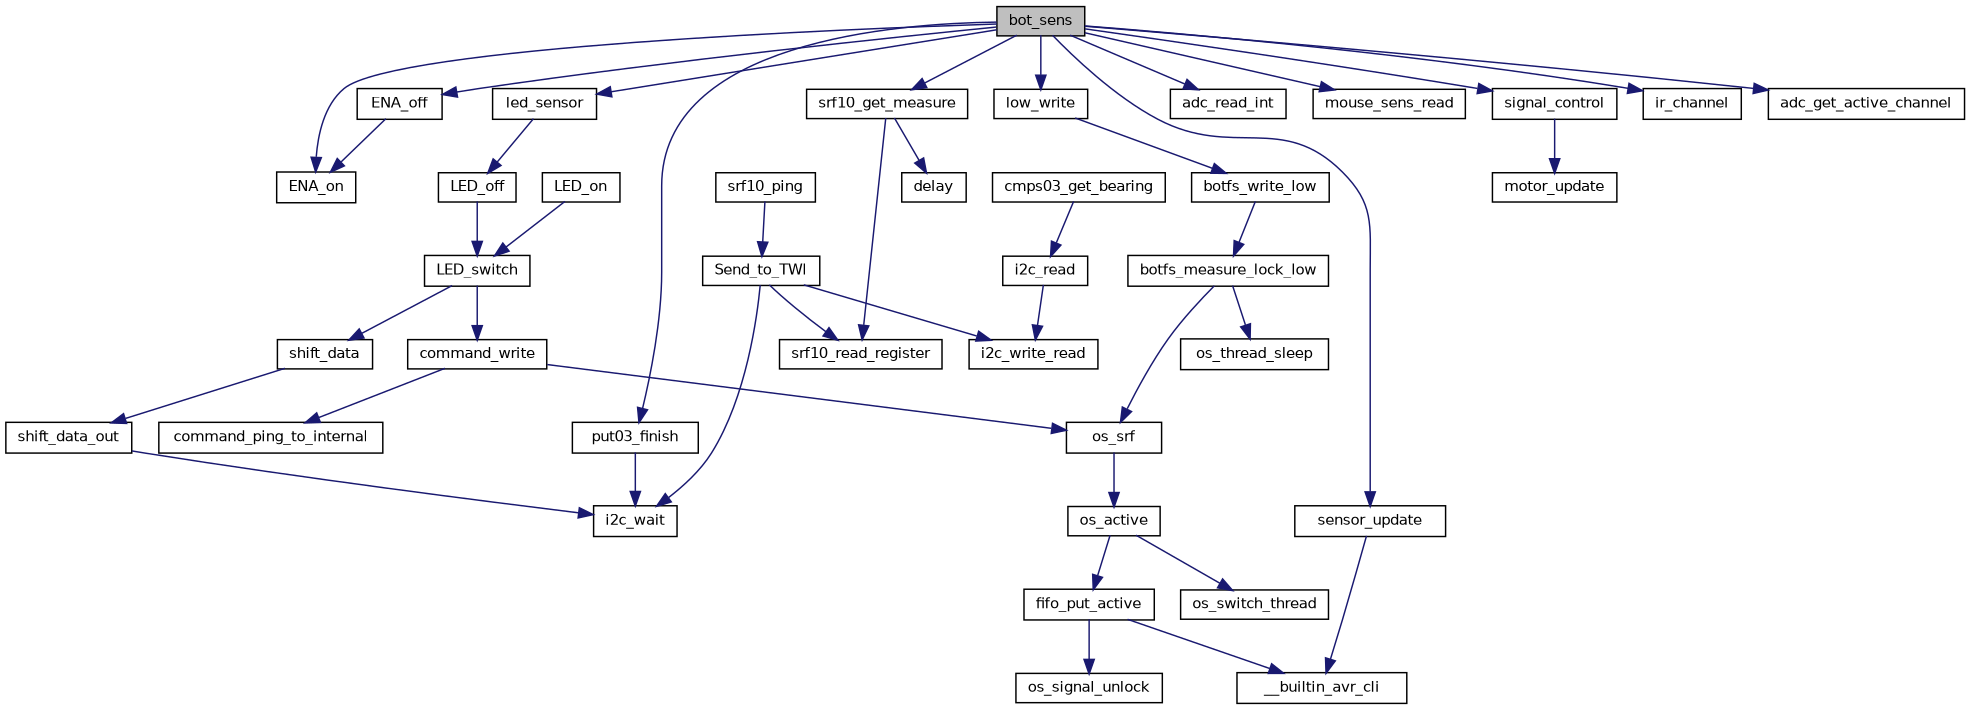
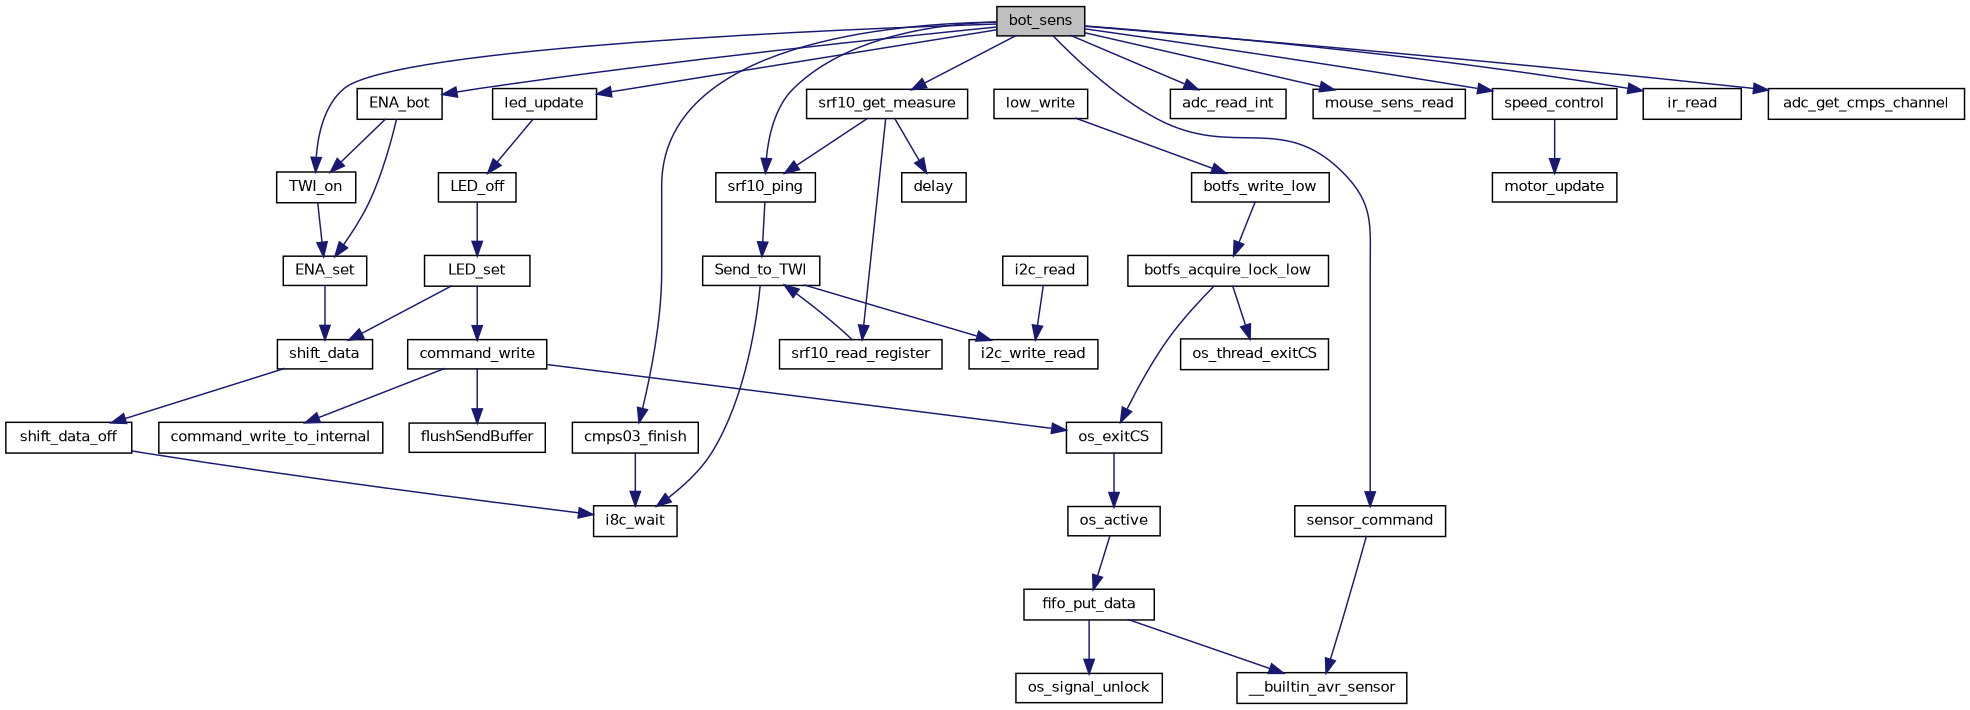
edge "bot_sens" -> "low_write": now "bot_sens" -> "srf10_ping"
node "ENA_off": label "ENA_off" -> "ENA_bot"
node "led_sensor": label "led_sensor" -> "led_update"
node "signal_control": label "signal_control" -> "speed_control"
node "ir_channel": label "ir_channel" -> "ir_read"
node "adc_get_active_channel": label "adc_get_active_channel" -> "adc_get_cmps_channel"
edge "srf10_get_measure" -> "srf10_ping": added
node "ENA_on": label "ENA_on" -> "TWI_on"
node "LED_on": removed
node "cmps03_get_bearing": removed
node "ENA_set": added
node "LED_switch": label "LED_switch" -> "LED_set"
node "botfs_measure_lock_low": label "botfs_measure_lock_low" -> "botfs_acquire_lock_low"
edge "Send_to_TWI" -> "srf10_read_register": reversed
node "os_thread_sleep": label "os_thread_sleep" -> "os_thread_exitCS"
node "shift_data_out": label "shift_data_out" -> "shift_data_off"
node "command_ping_to_internal": label "command_ping_to_internal" -> "command_write_to_internal"
node "flushSendBuffer": added
node "put03_finish": label "put03_finish" -> "cmps03_finish"
node "os_srf": label "os_srf" -> "os_exitCS"
node "i2c_wait": label "i2c_wait" -> "i8c_wait"
node "sensor_update": label "sensor_update" -> "sensor_command"
node "fifo_put_active": label "fifo_put_active" -> "fifo_put_data"
node "os_switch_thread": removed
node "__builtin_avr_cli": label "__builtin_avr_cli" -> "__builtin_avr_sensor"
